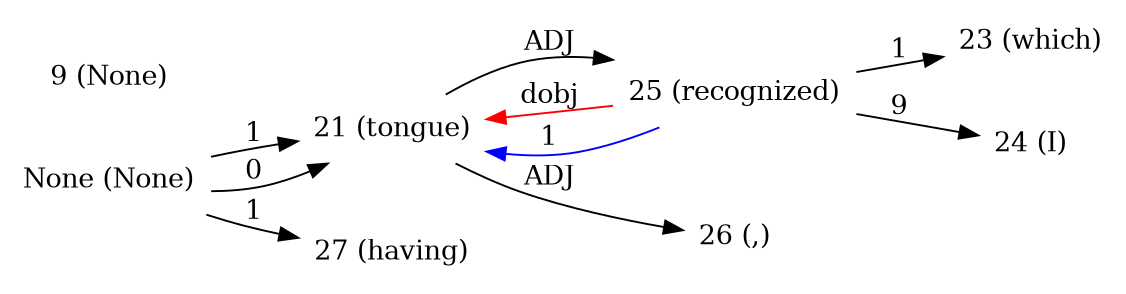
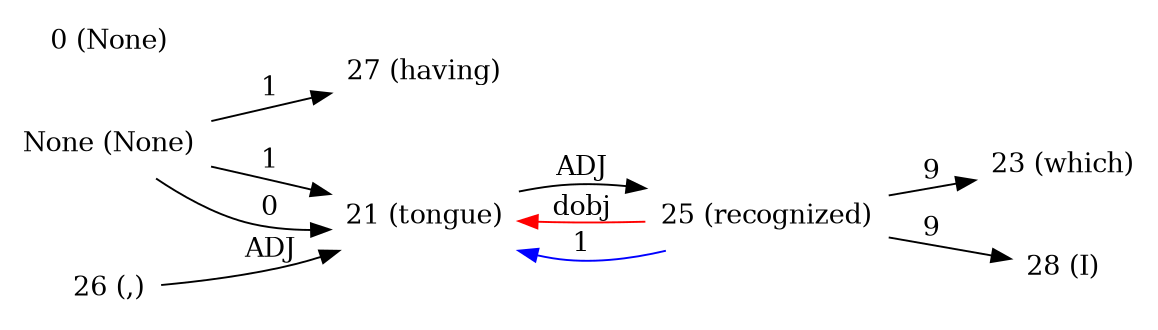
edge "25 (recognized)" -> "23 (which)": label "1" -> "9"
node "9 (None)": label "9 (None)" -> "0 (None)"
node "24 (I)": label "24 (I)" -> "28 (I)"
edge "21 (tongue)" -> "26 (,)": reversed
